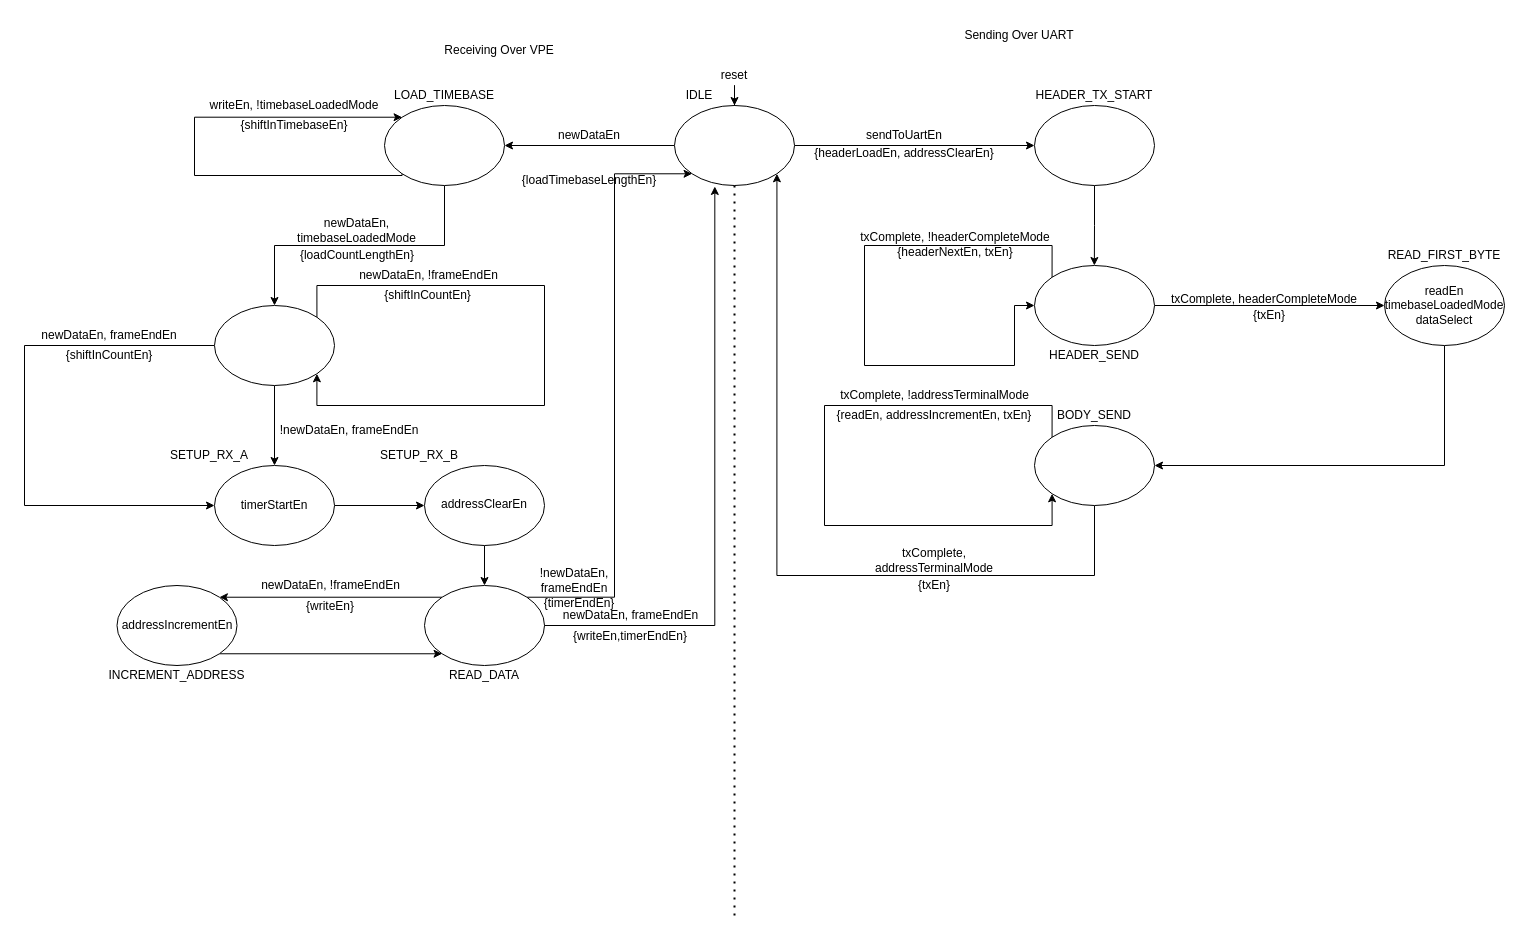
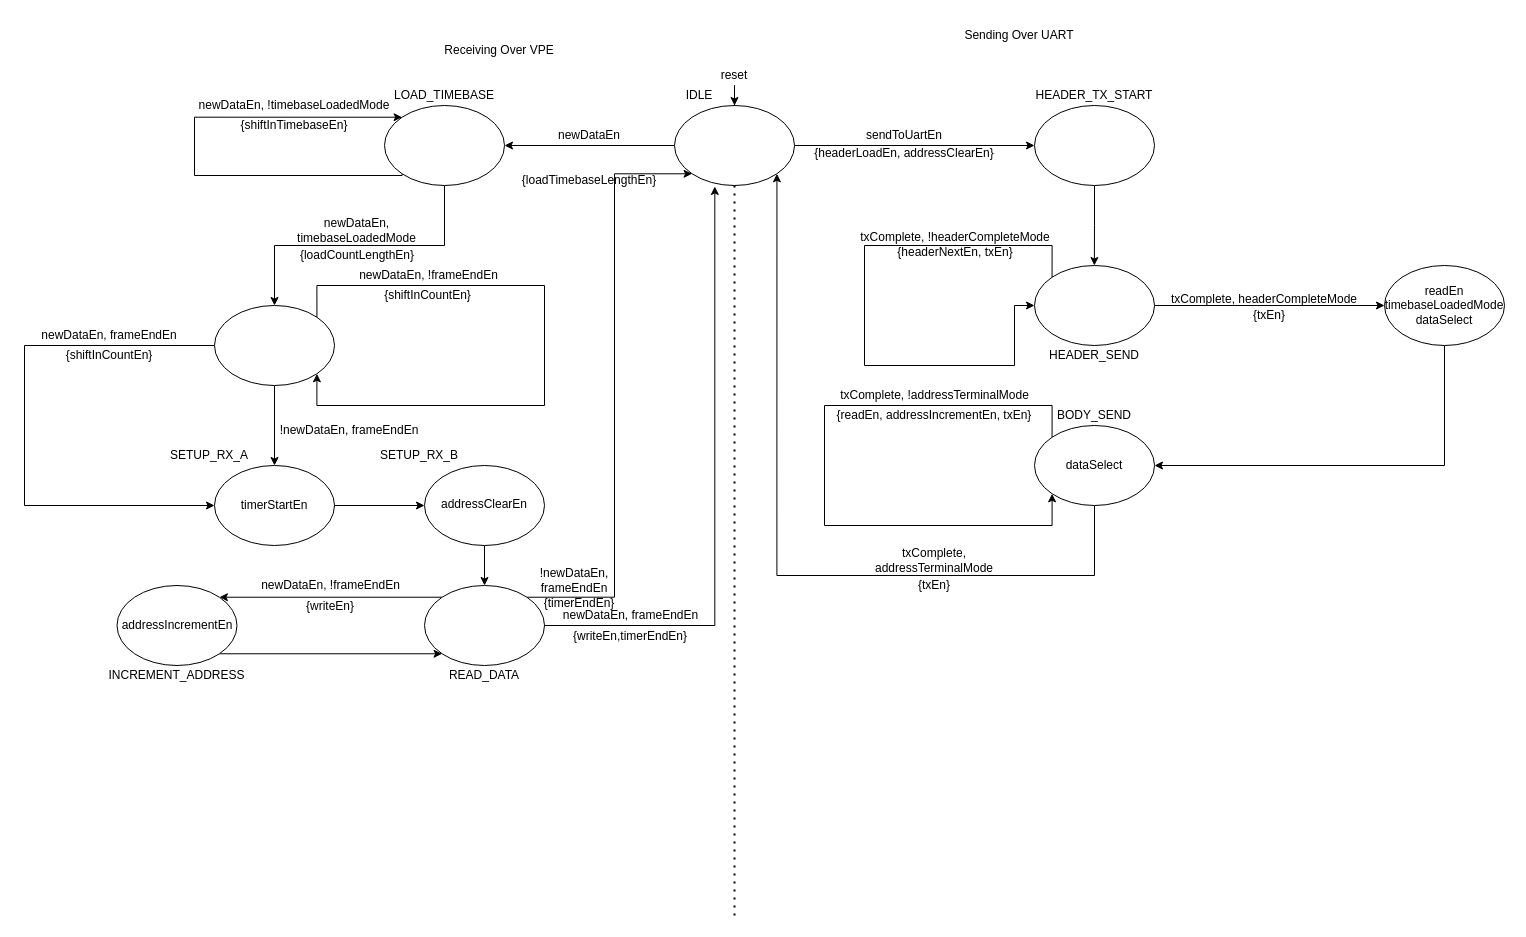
node "writeEn, !timebaseLoadedMode": label "writeEn, !timebaseLoadedMode" -> "newDataEn, !timebaseLoadedMode"
node "READ_FIRST_BYTE": removed
node "dataSelect": added
